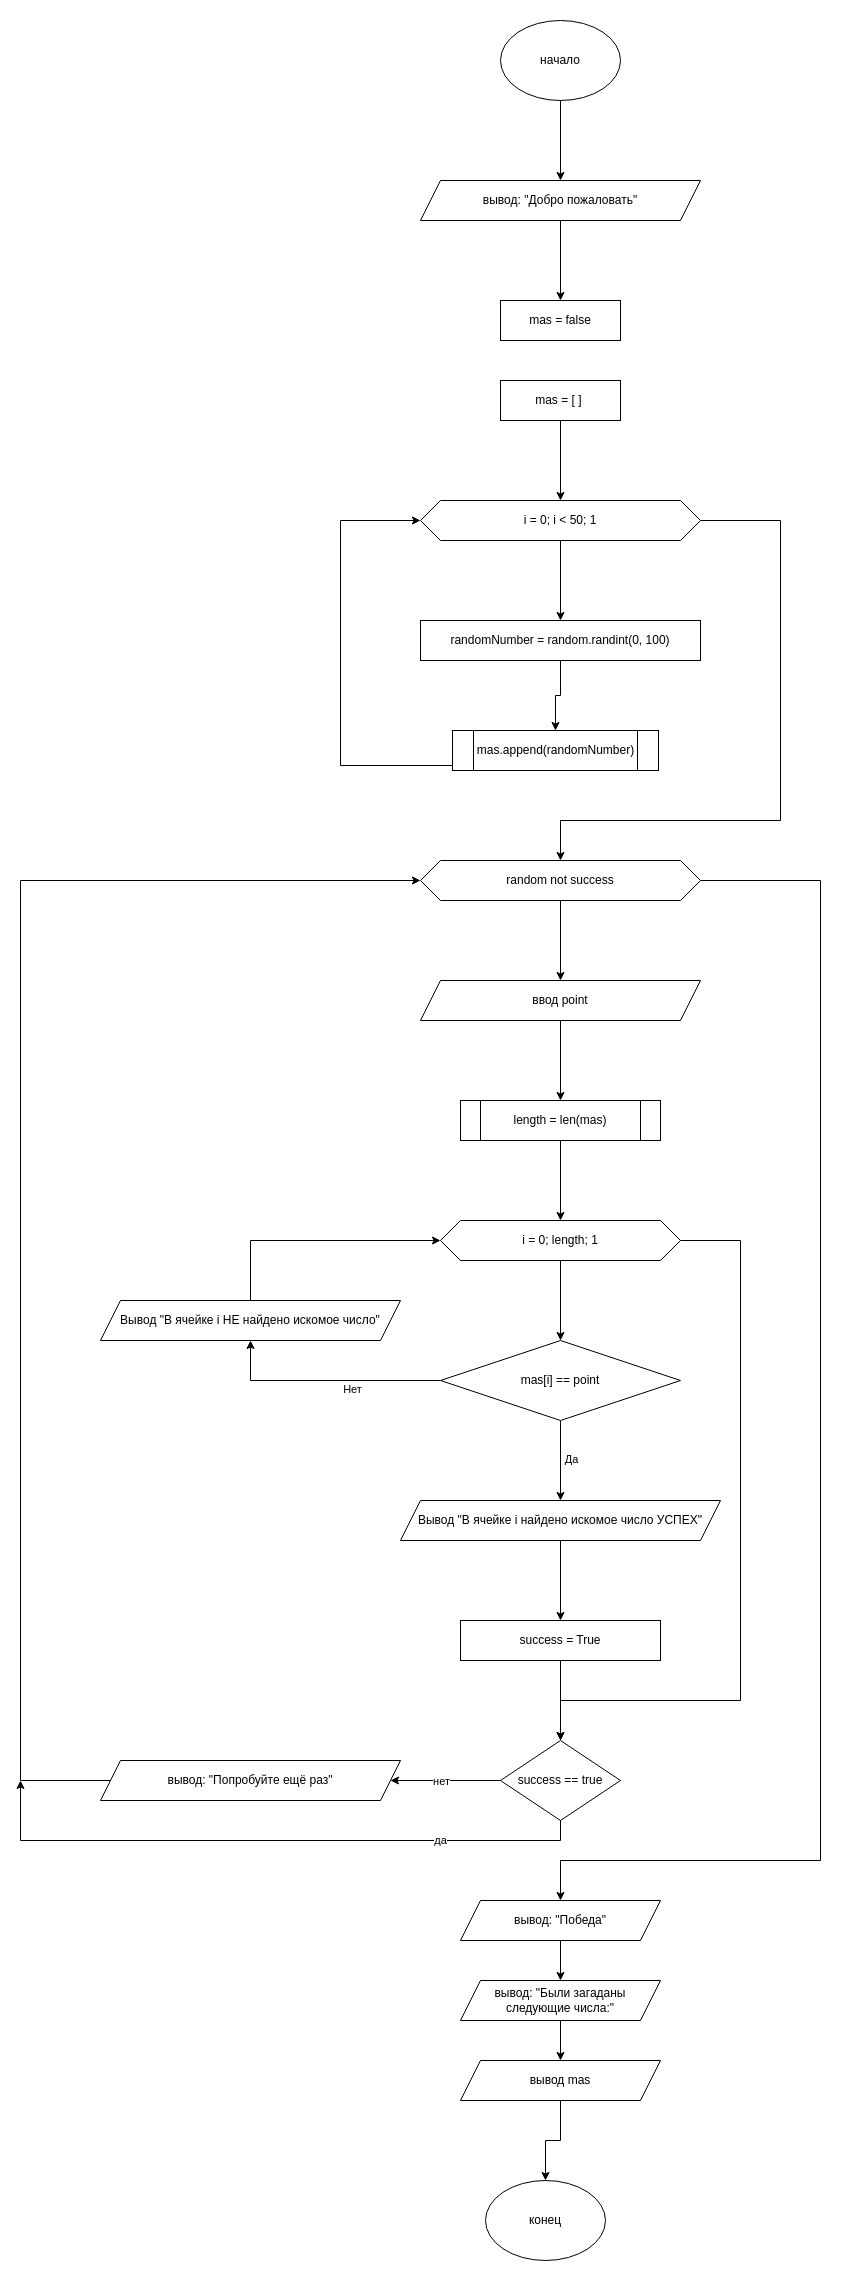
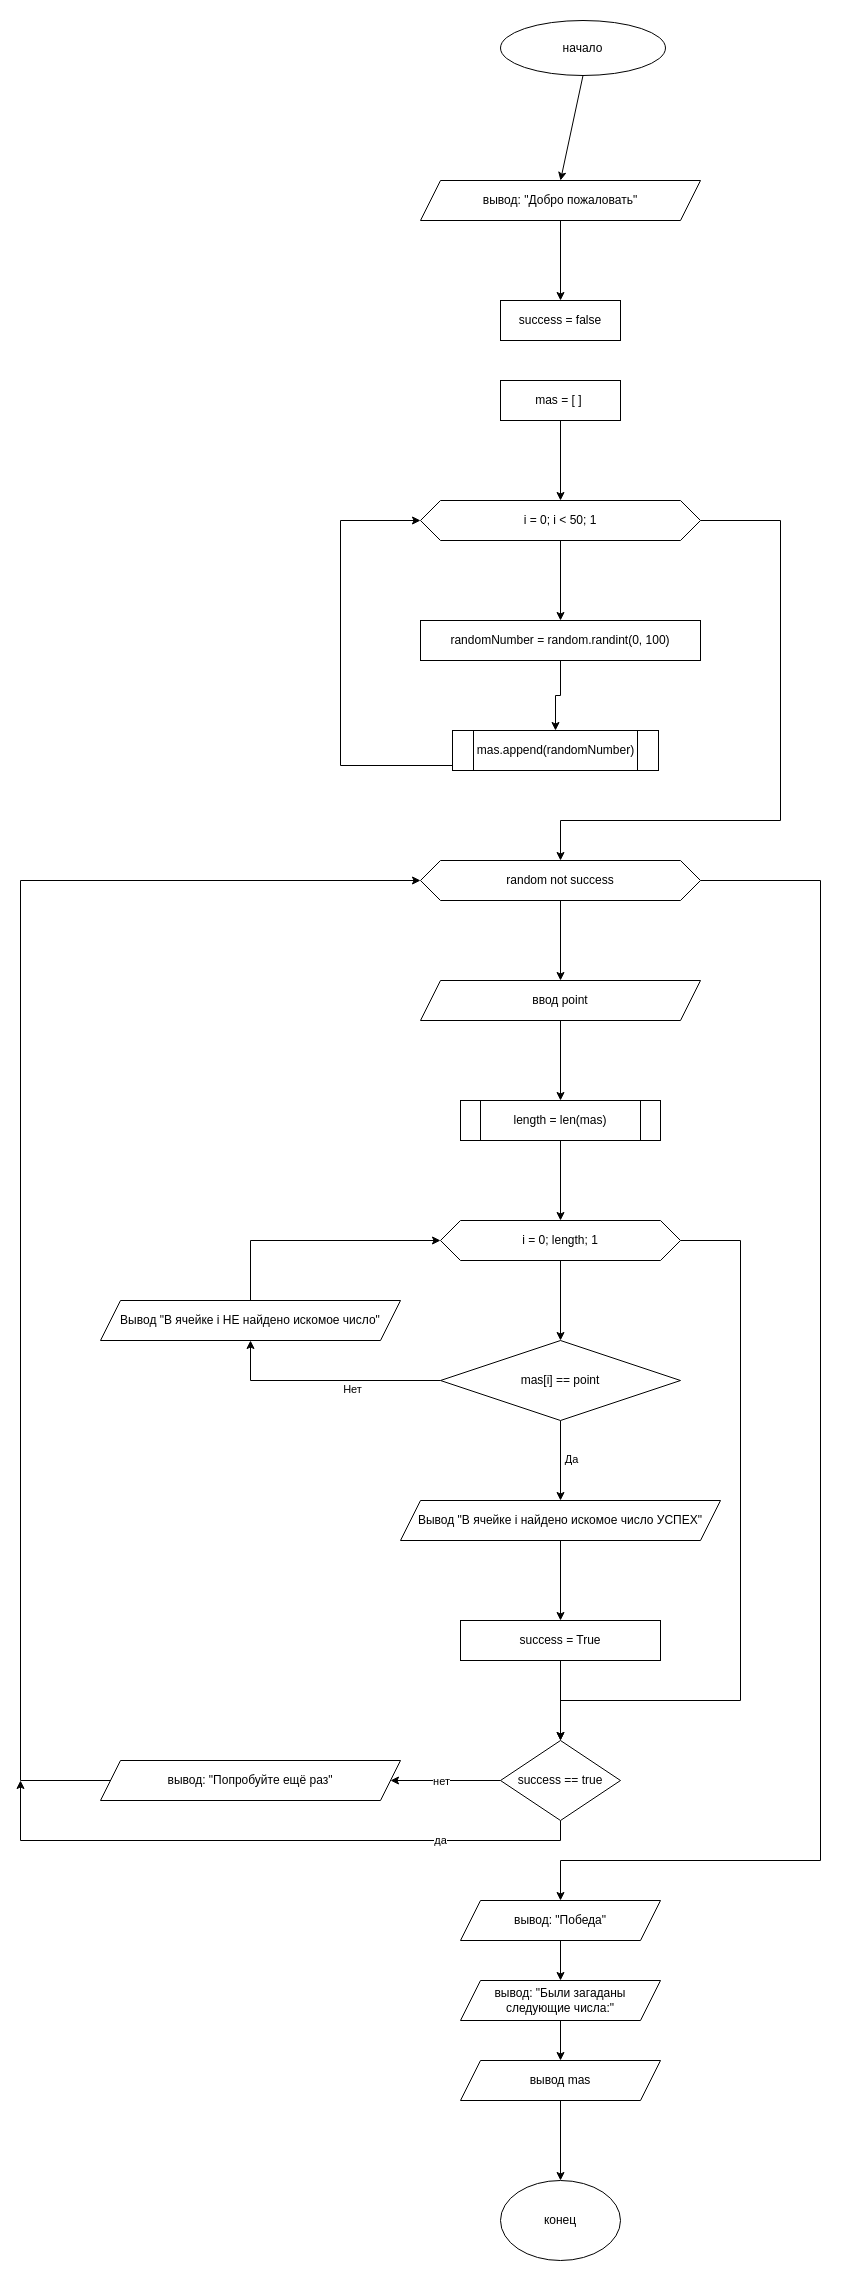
node "начало": size 120x80 -> 165x55
node "mas = false": label "mas = false" -> "success = false"
node "конец": moved (546, 2221) -> (561, 2221)
